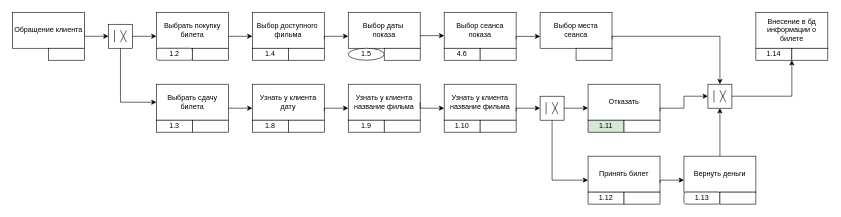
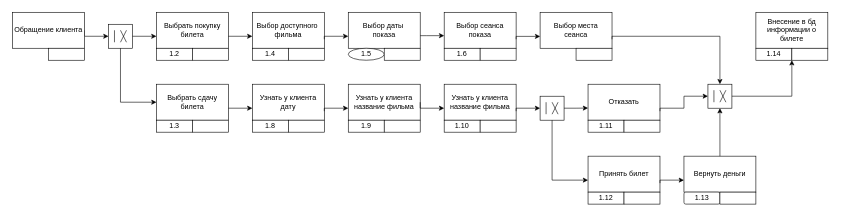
node "1.2": shape rounded rectangle -> rectangle
node "4.6": label "4.6" -> "1.6"
node "1.11": fillcolor #d5e8d4 -> #ffffff
